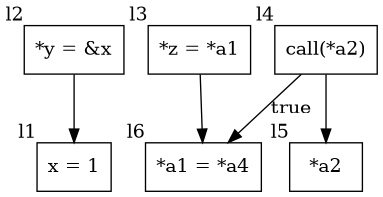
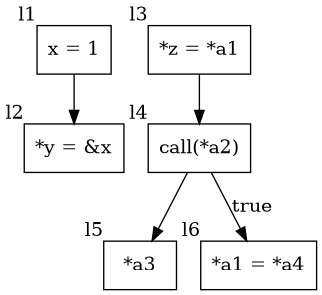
edge "*y = &x l2" -> "x = 1 l1": reversed
edge "*z = *a1 l3" -> "*a1 = *a4 l6": now "*z = *a1 l3" -> "call(*a2) l4"
node "*a2 l5": label "*a2 l5" -> "*a3 l5"
